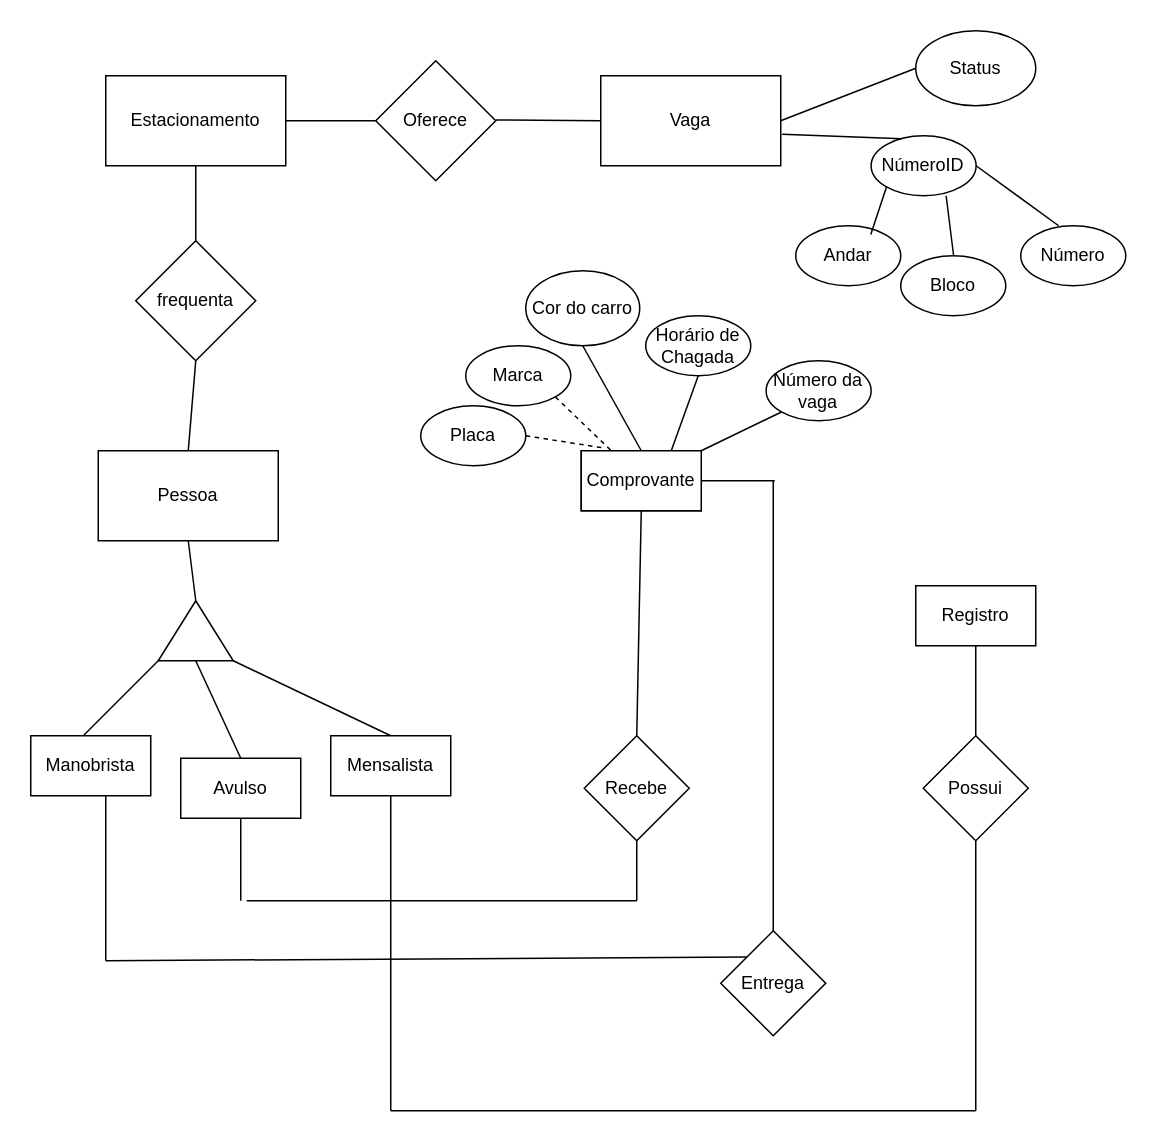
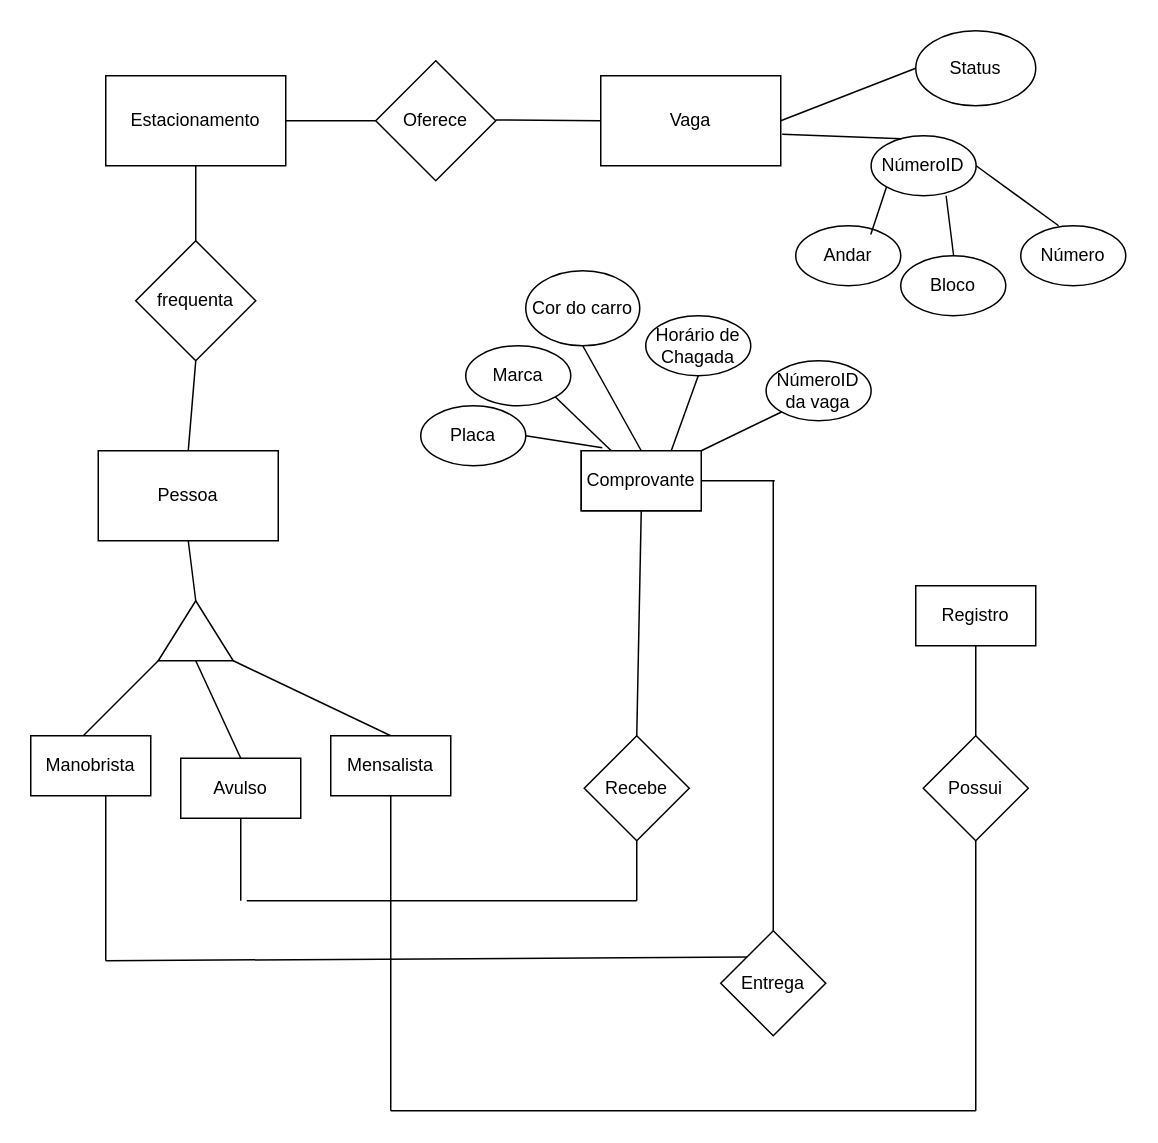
node "Número da vaga": label "Número da vaga" -> "NúmeroID da vaga"
edge "Marca" -- "Comprovante": style dashed -> solid
edge "Placa" -- "Comprovante": style dashed -> solid
